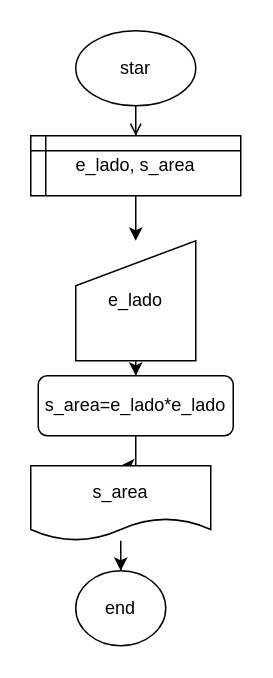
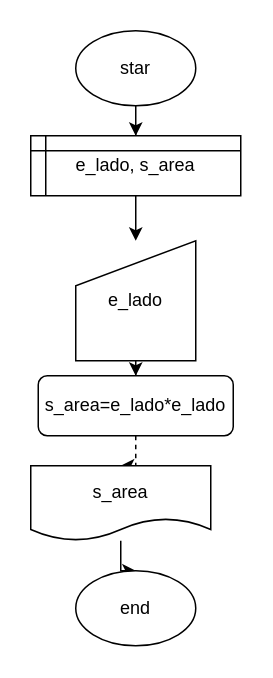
edge "star" -> "e_lado, s_area": arrowhead open -> classic
edge "s_area=e_lado*e_lado" -> "s_area": style solid -> dashed
node "end": size 90x75 -> 120x75
